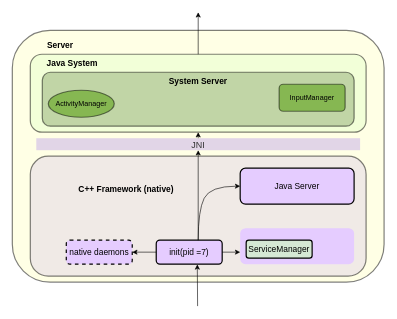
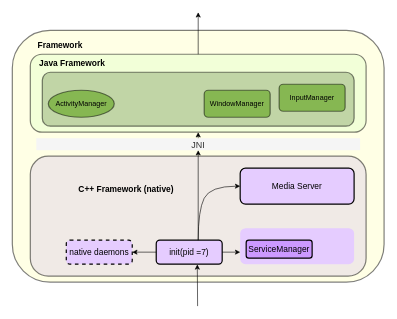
node "Server": label "Server" -> "Framework"
node "Java System": label "Java System" -> "Java Framework"
node "System Server": removed
node "WindowManager": added
node "JNI": fillcolor #e1d5e7 -> #f5f5f5
node "Java Server": label "Java Server" -> "Media Server"
node "ServiceManager": fillcolor #d5e8d4 -> #cc99ff
